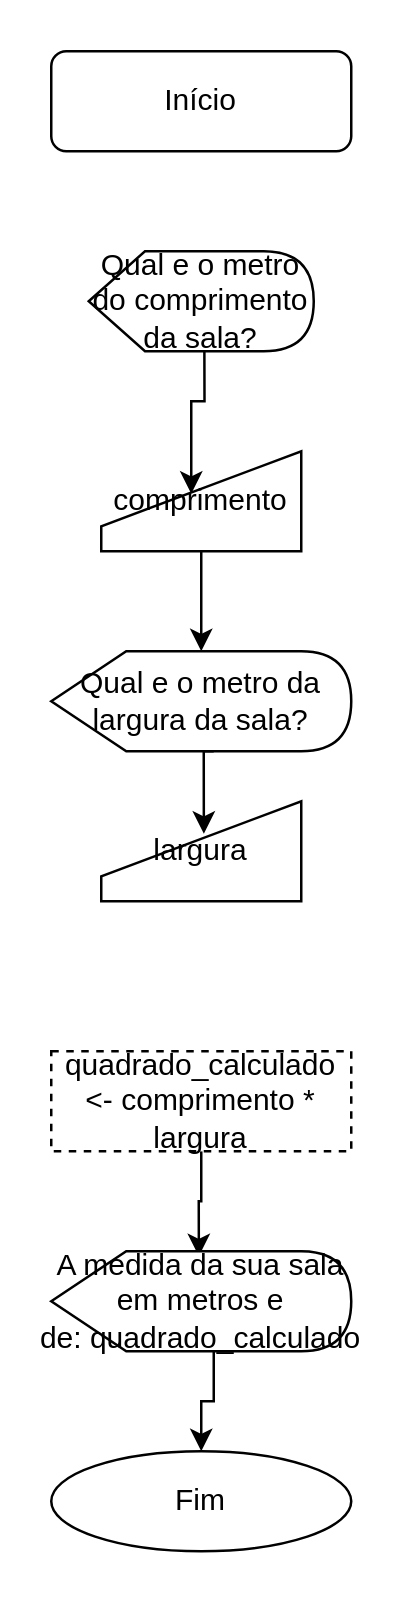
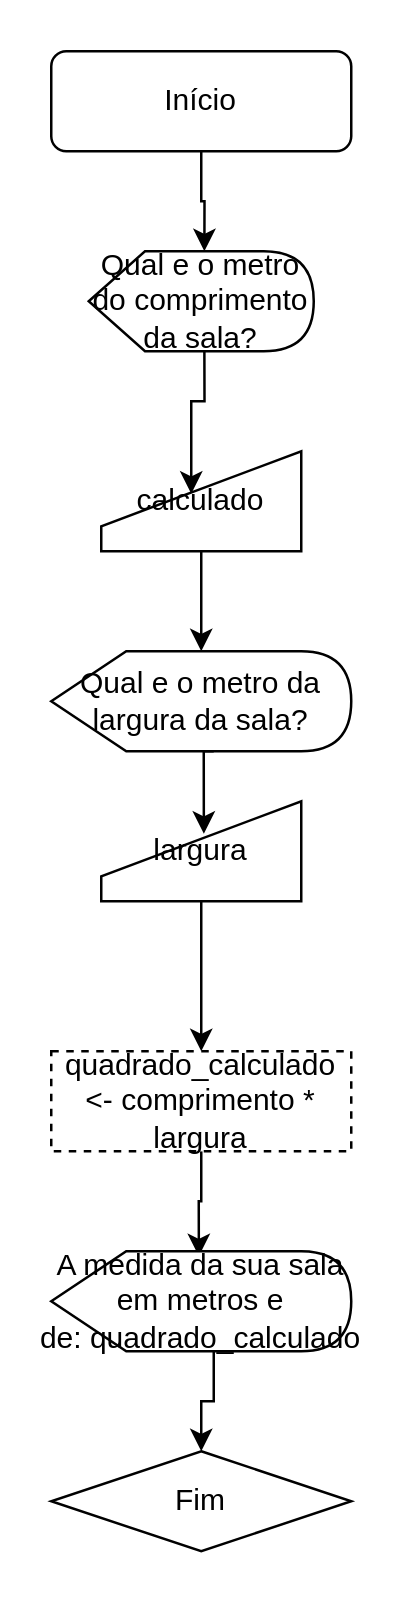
edge "Início" -> "Qual e o metro do comprimento da sala?": added
node "comprimento": label "comprimento" -> "calculado"
edge "largura" -> "quadrado_calculado <- comprimento * largura": added
node "Fim": shape ellipse -> diamond
